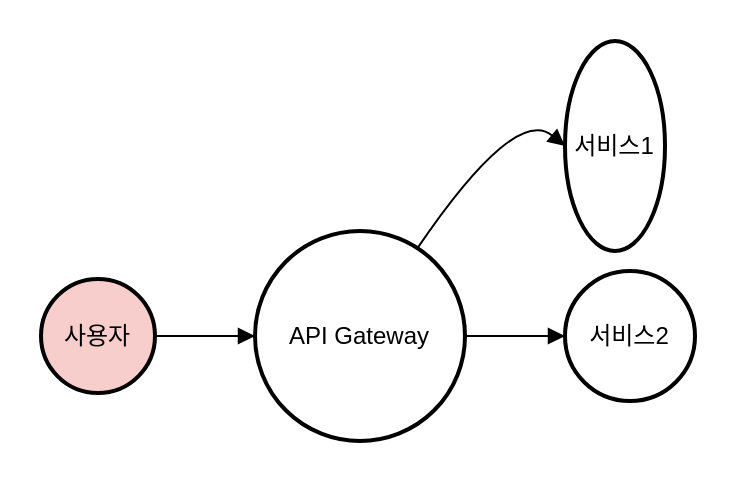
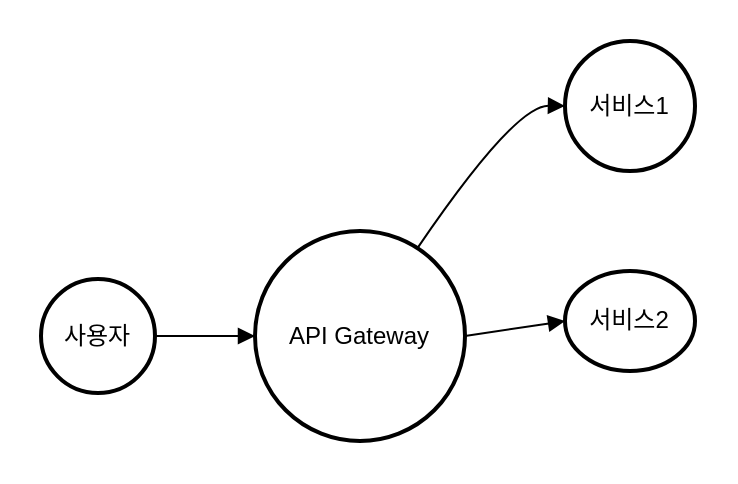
node "서비스1": size 100x210 -> 130x130
node "사용자": fillcolor #f8cecc -> #ffffff
node "서비스2": size 130x130 -> 130x100
